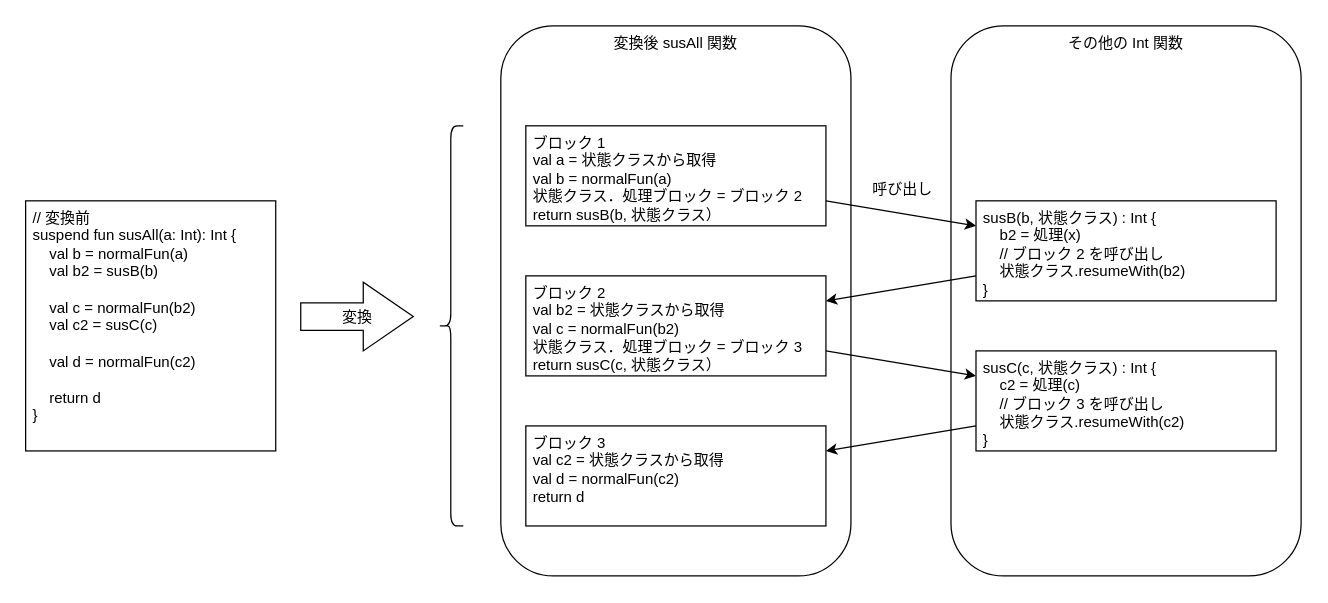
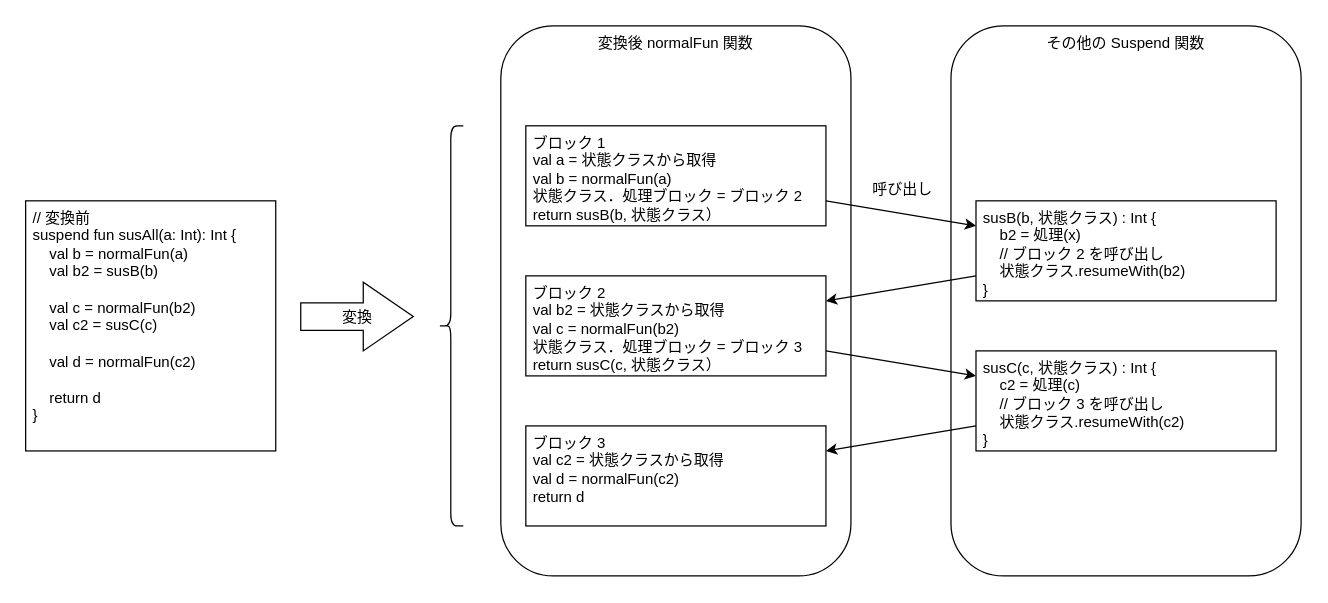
node "変換後 susAll 関数": label "変換後 susAll 関数" -> "変換後 normalFun 関数"
node "その他の Int 関数": label "その他の Int 関数" -> "その他の Suspend 関数"
